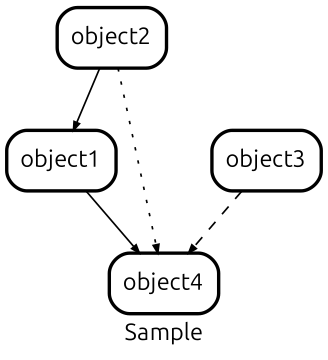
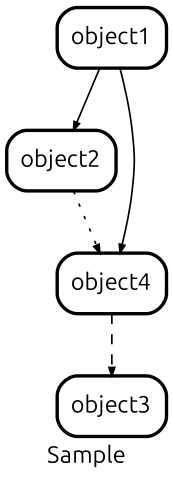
edge "object2" -> "object1": reversed
edge "object3" -> "object4": reversed
